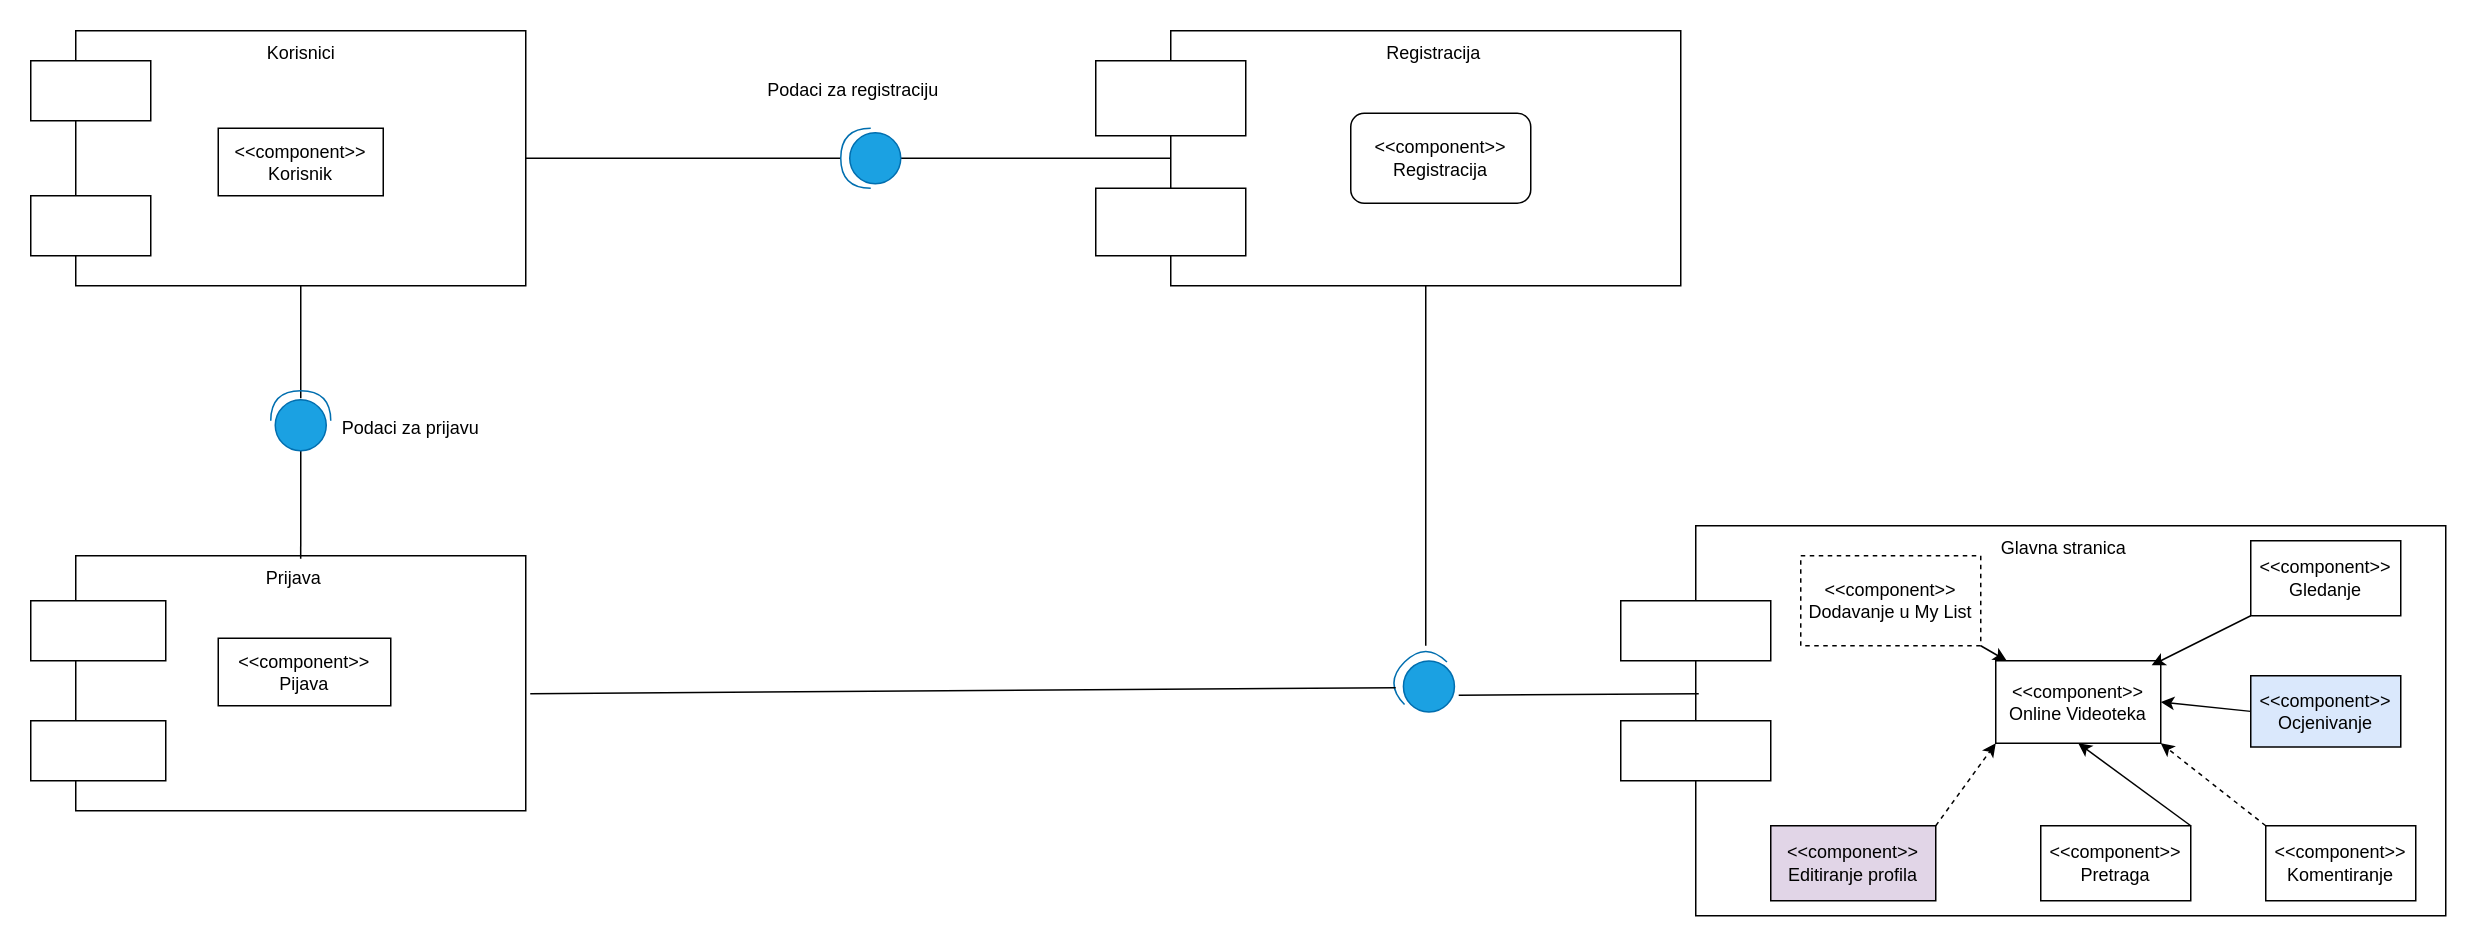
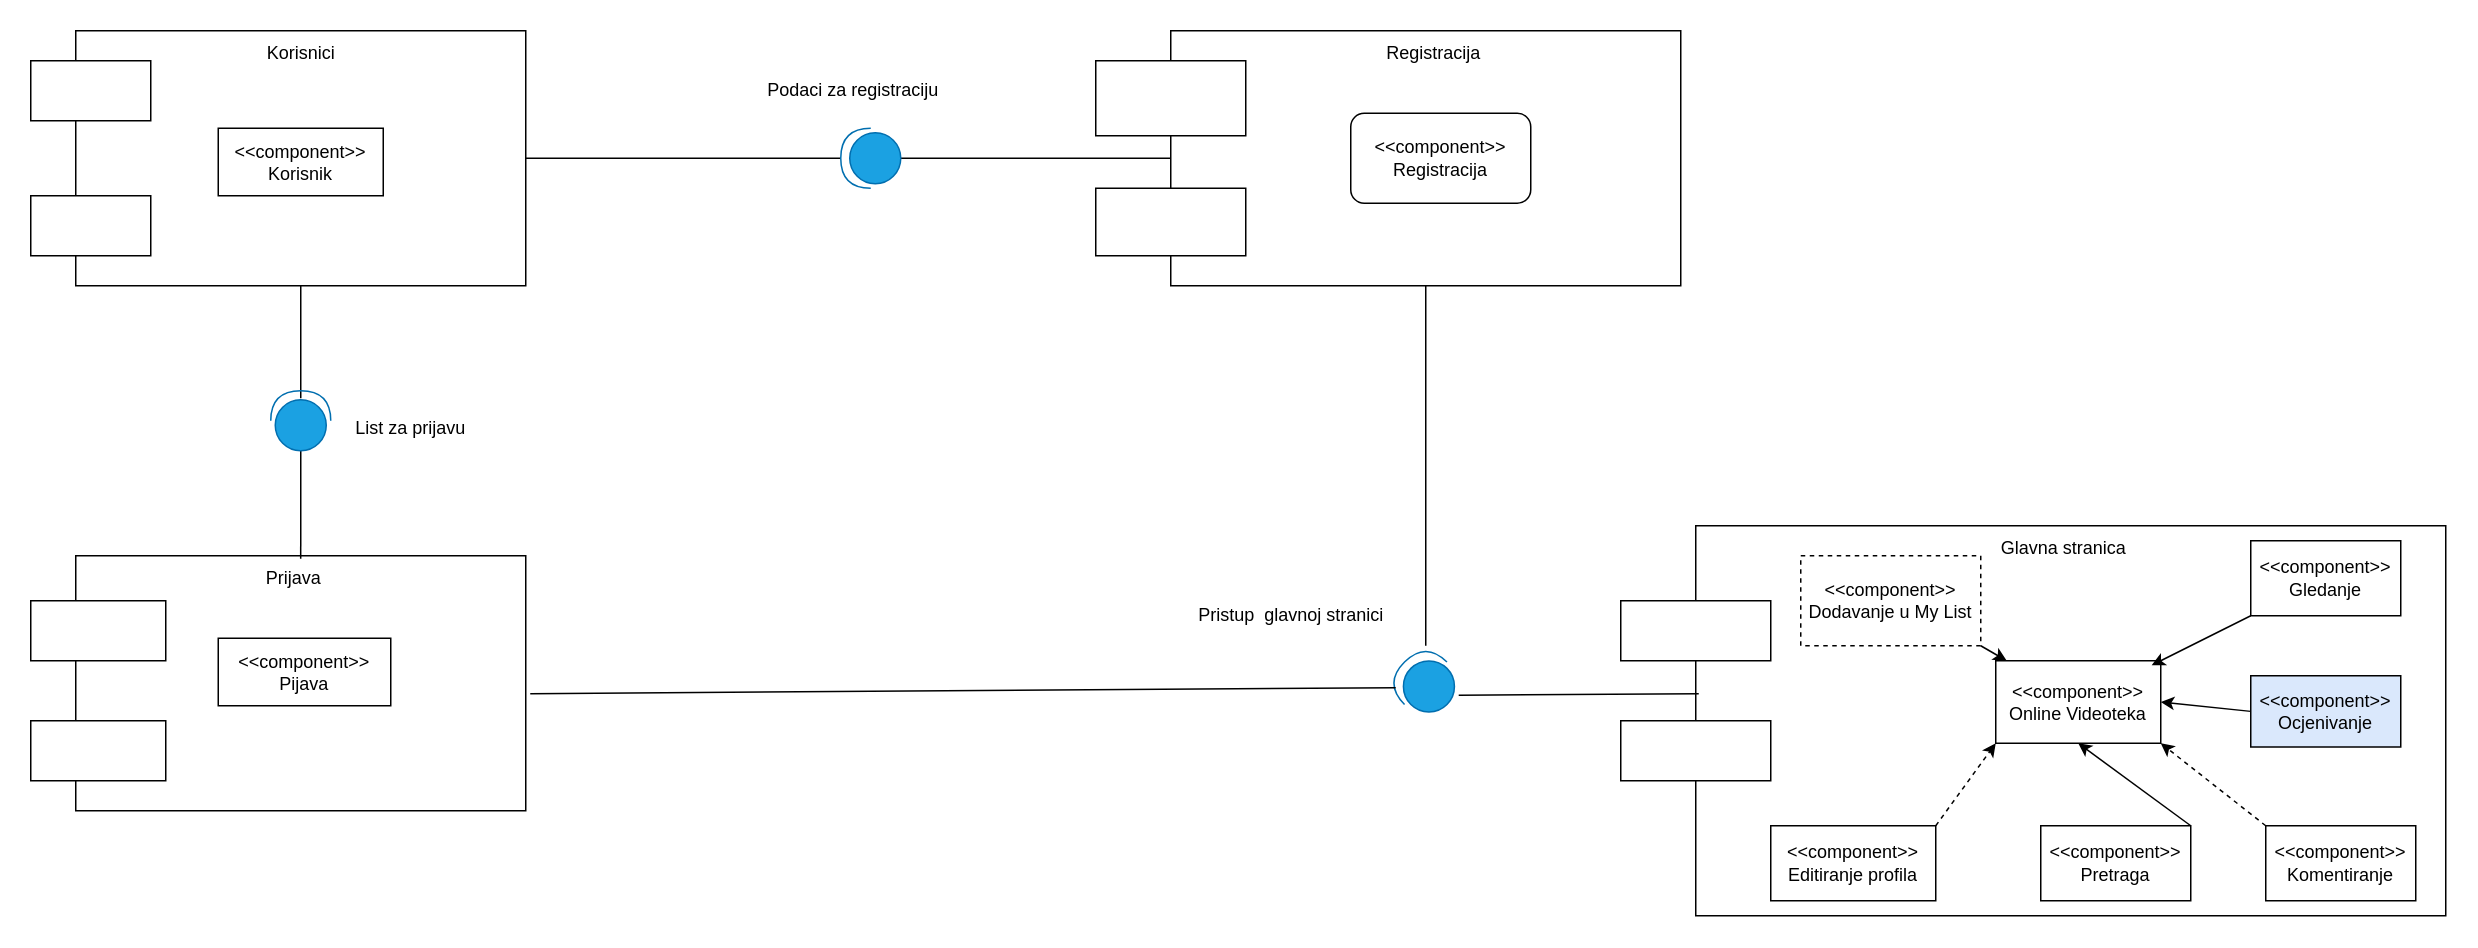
node "Podaci za prijavu": label "Podaci za prijavu" -> "List za prijavu"
node "Pristup glavnoj stranici": added
node "<<component>> Editiranje profila": fillcolor #e1d5e7 -> #ffffff
